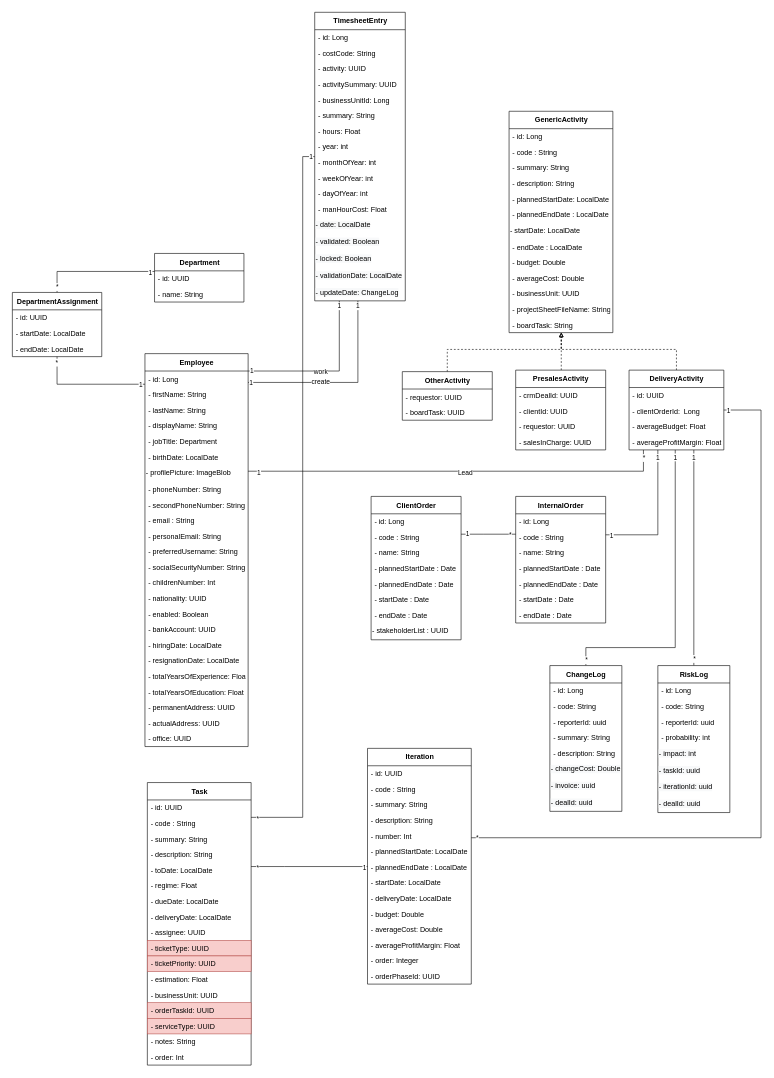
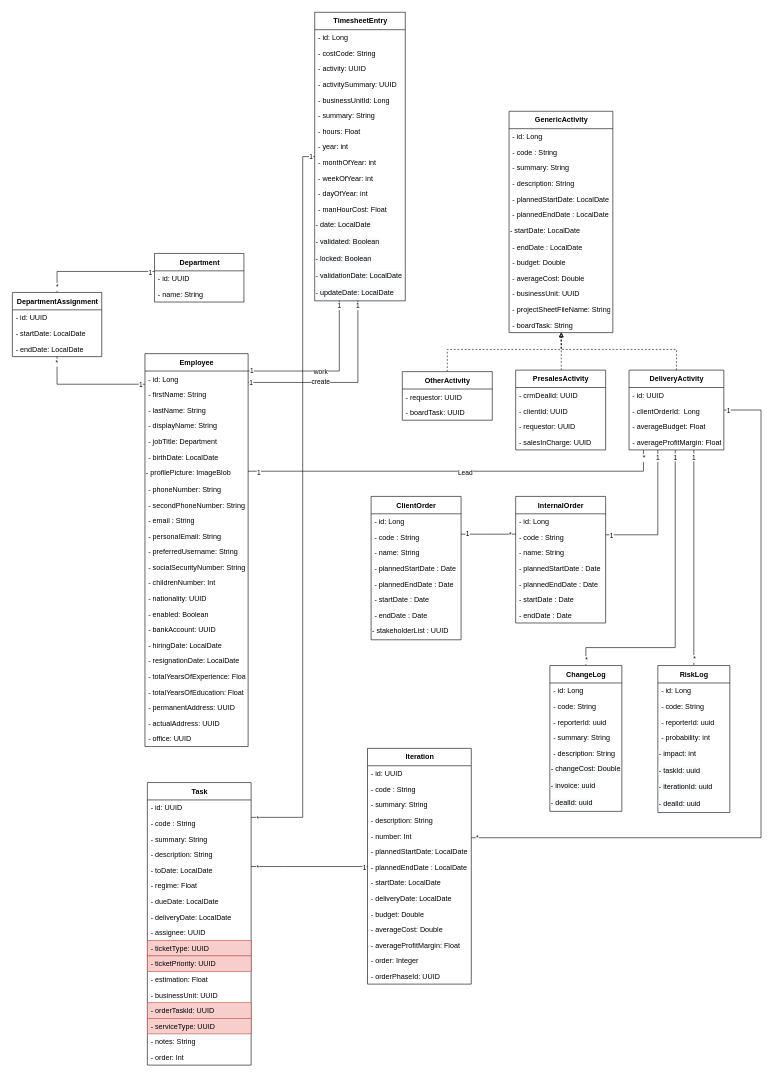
node "- updateDate: ChangeLog": label "- updateDate: ChangeLog" -> "- updateDate: LocalDate"
